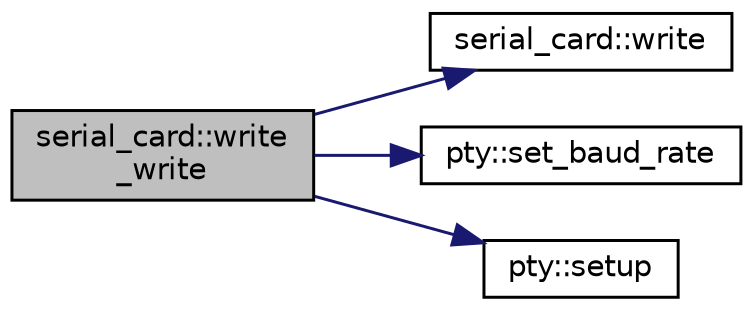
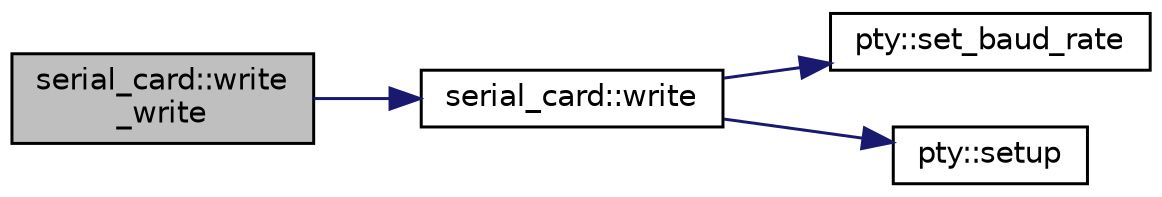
edge "serial_card::write _write" -> "pty::set_baud_rate": now "serial_card::write" -> "pty::set_baud_rate"
edge "serial_card::write _write" -> "pty::setup": now "serial_card::write" -> "pty::setup"
